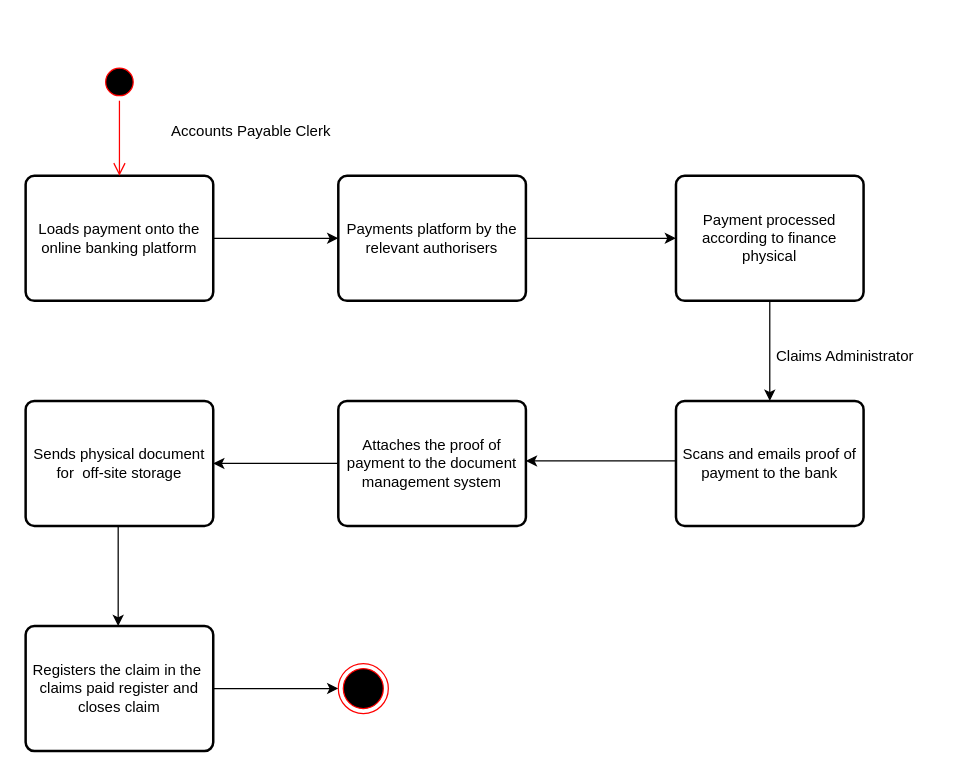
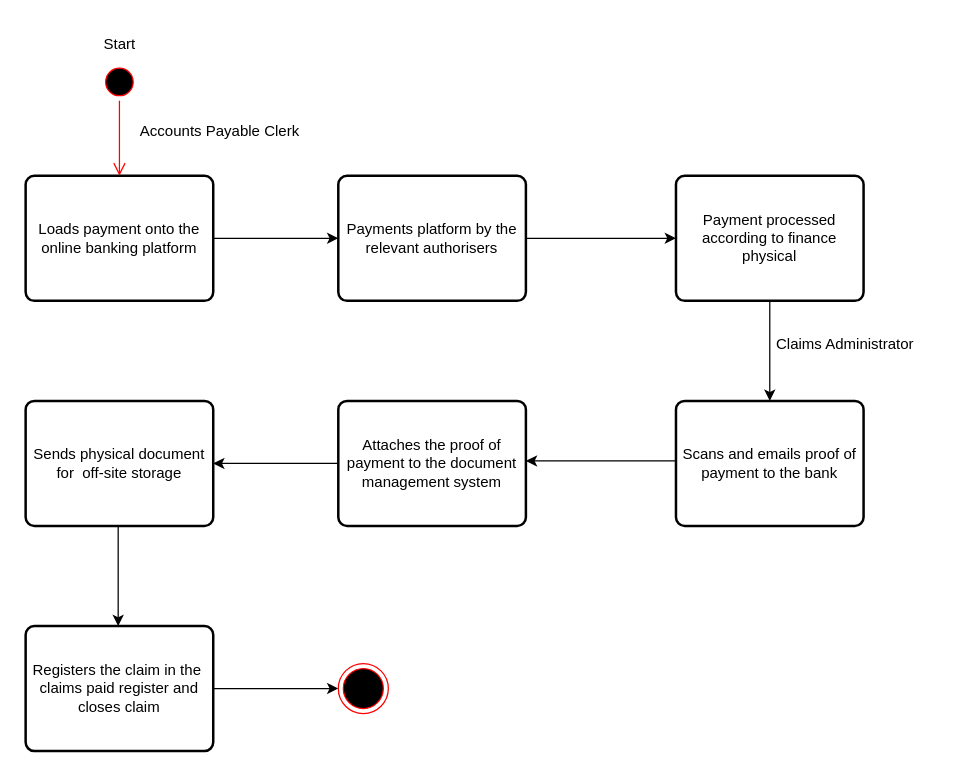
node "Start": added
node "Accounts Payable Clerk": moved (251, 132) -> (219, 132)
node "Claims Administrator": moved (844, 357) -> (844, 344)
